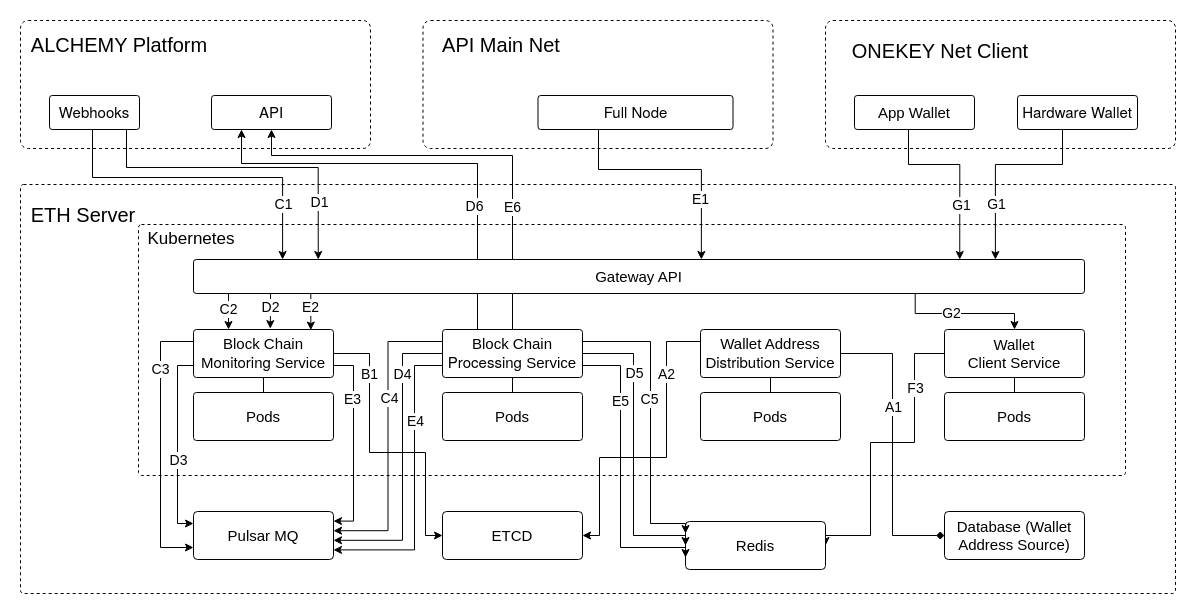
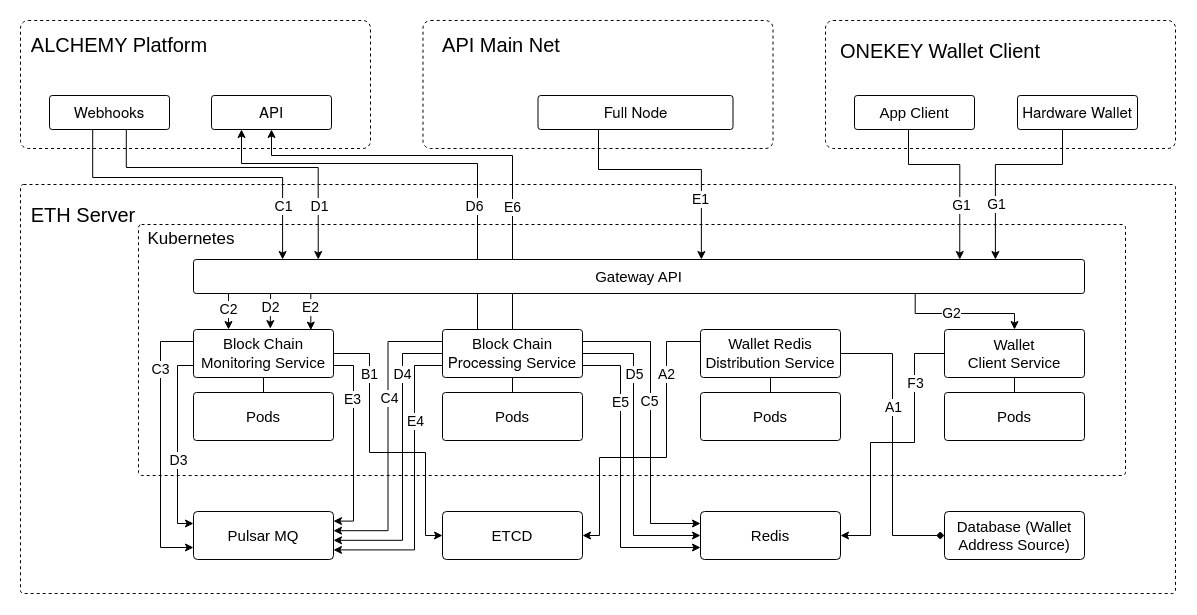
node "ONEKEY Net Client": label "ONEKEY Net Client" -> "ONEKEY Wallet Client"
node "Webhooks": size 90x34 -> 120x34
node "App Wallet": label "App Wallet" -> "App Client"
node "Wallet Address Distribution Service": label "Wallet Address Distribution Service" -> "Wallet Redis Distribution Service"
node "Redis": moved (756, 546) -> (771, 536)
